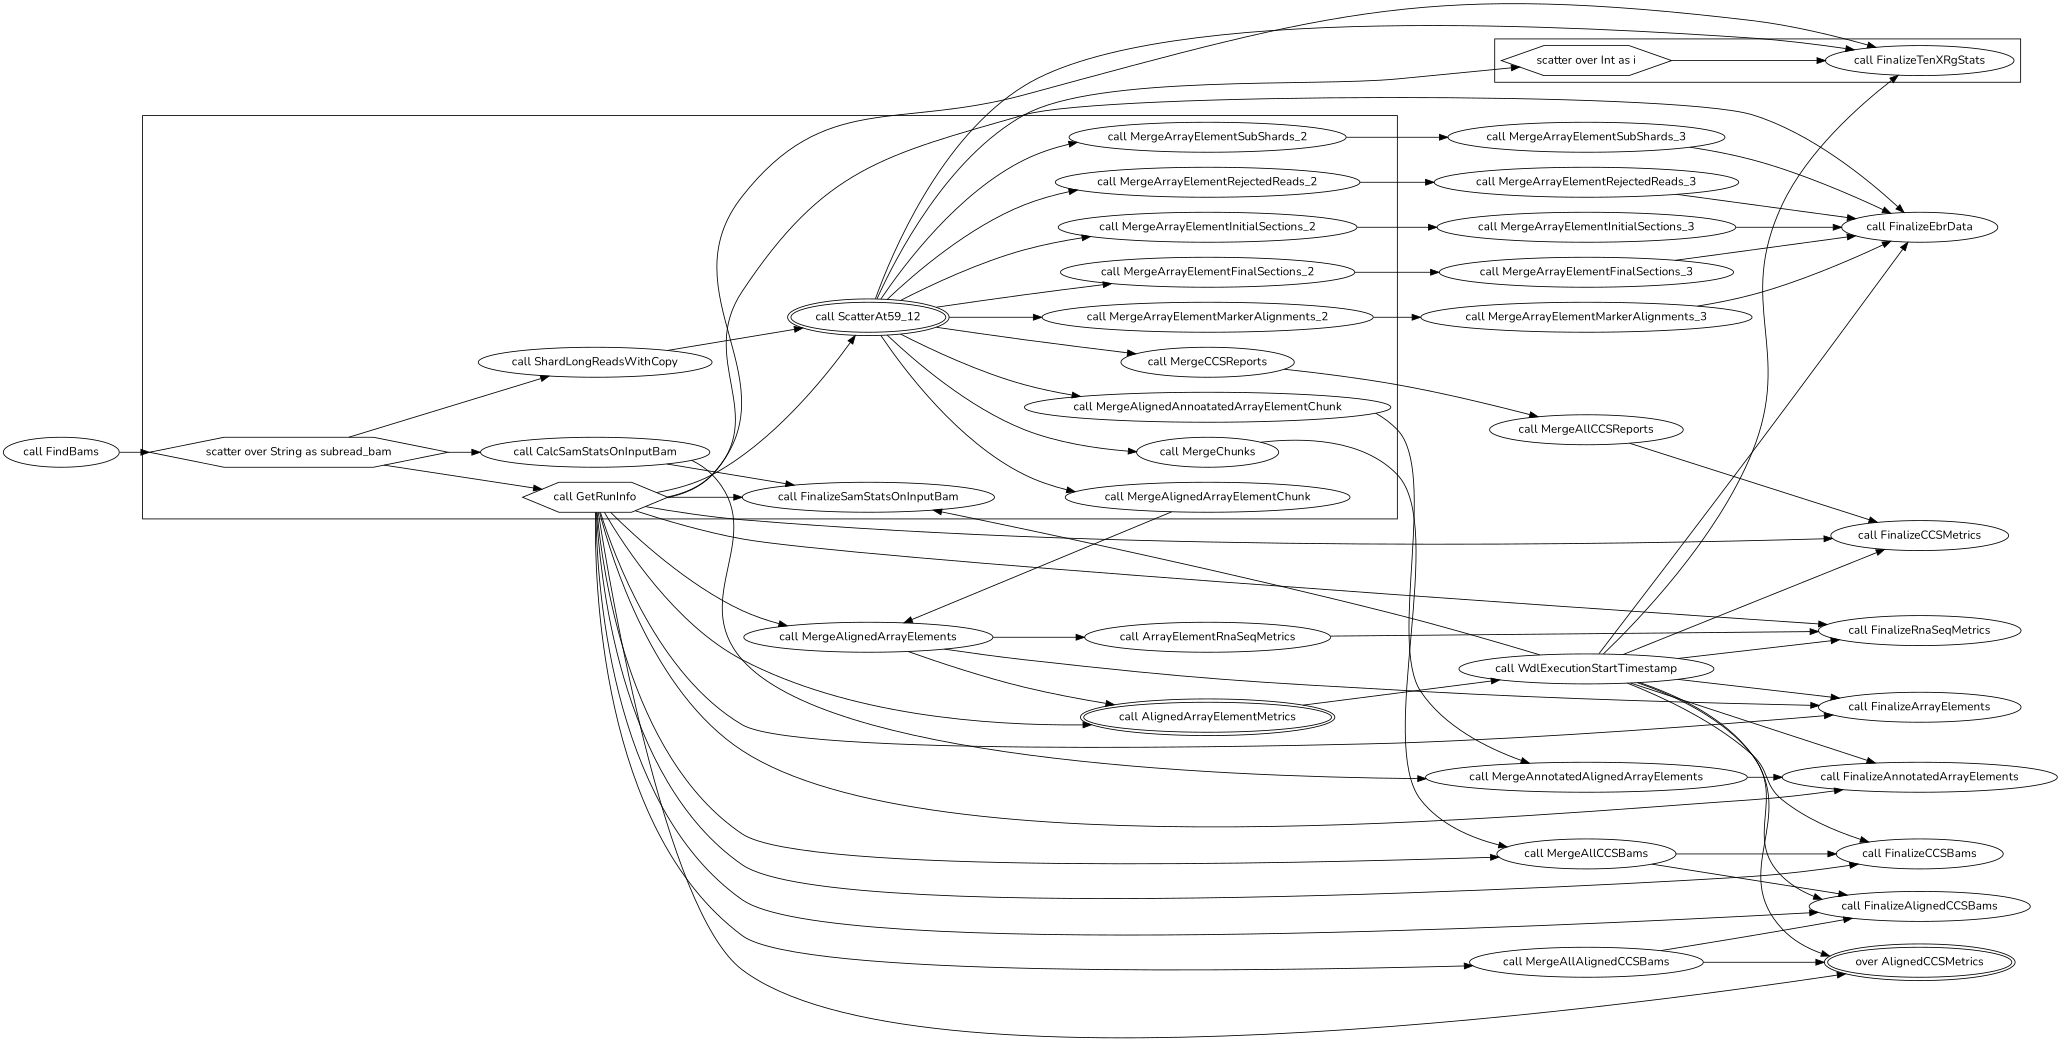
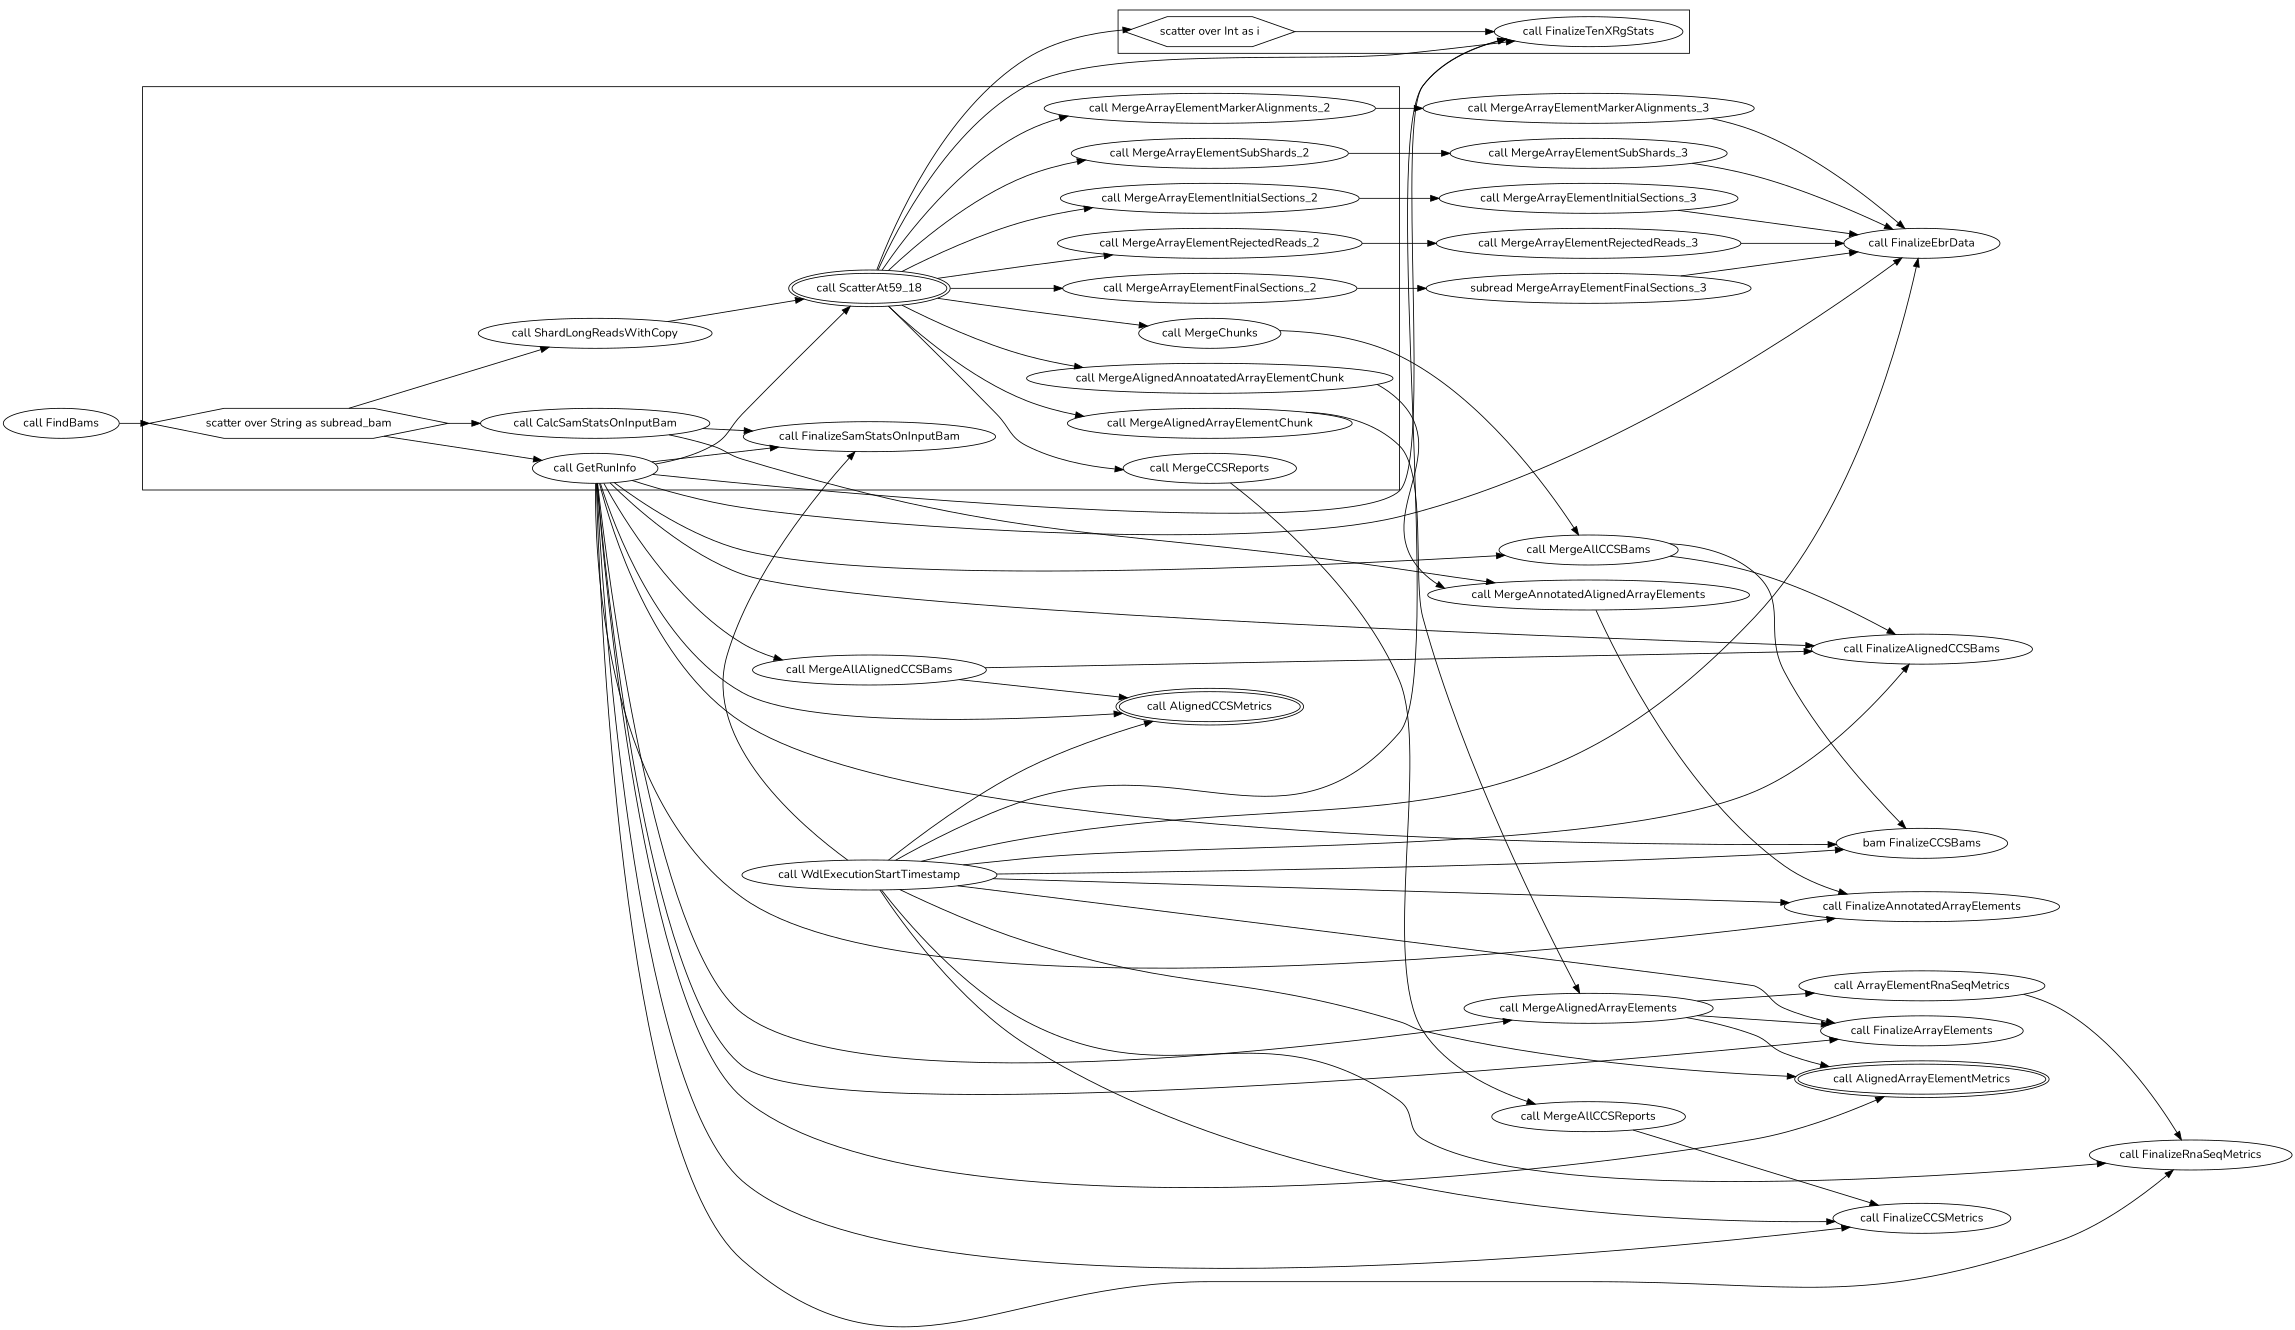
node "call MergeArrayElementFinalSections_3": label "call MergeArrayElementFinalSections_3" -> "subread MergeArrayElementFinalSections_3"
node "call ScatterAt59_12": label "call ScatterAt59_12" -> "call ScatterAt59_18"
node "call GetRunInfo": shape hexagon -> ellipse
edge "call AlignedArrayElementMetrics" -> "call WdlExecutionStartTimestamp": reversed
node "call FinalizeCCSBams": label "call FinalizeCCSBams" -> "bam FinalizeCCSBams"
node "over AlignedCCSMetrics": label "over AlignedCCSMetrics" -> "call AlignedCCSMetrics"
